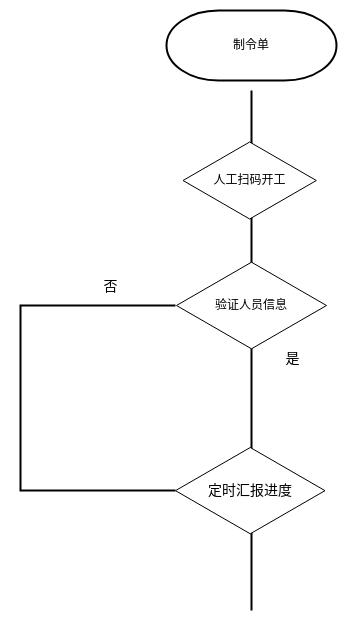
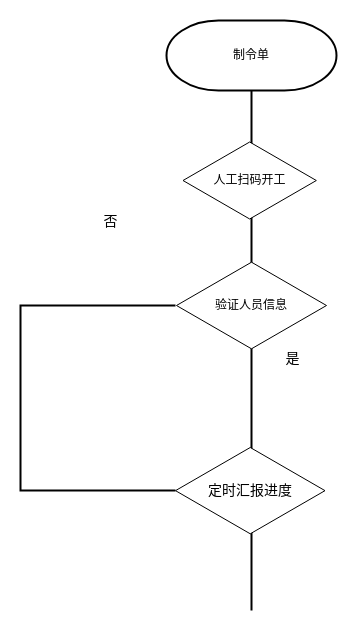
node "制令单": moved (252, 46) -> (252, 56)
node "否": moved (111, 287) -> (111, 222)
